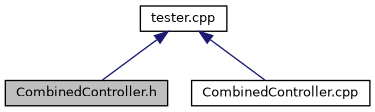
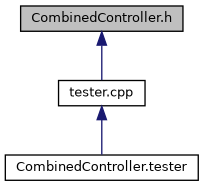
edge "CombinedController.h" -> "tester.cpp": reversed
node "CombinedController.cpp": label "CombinedController.cpp" -> "CombinedController.tester"
